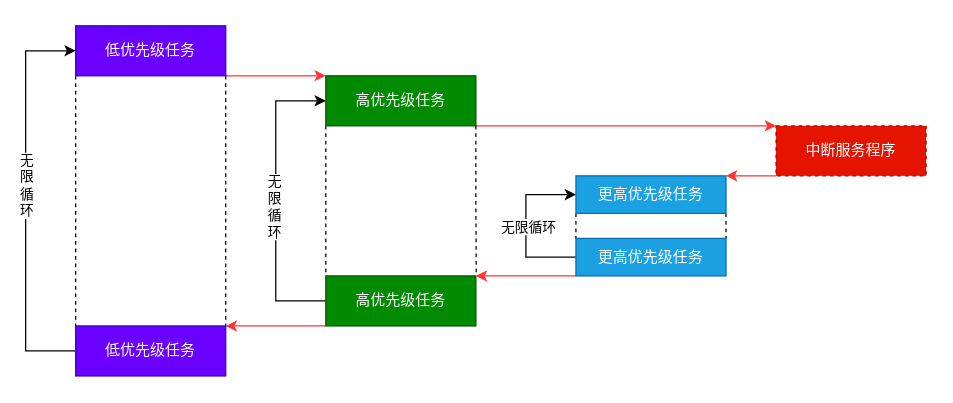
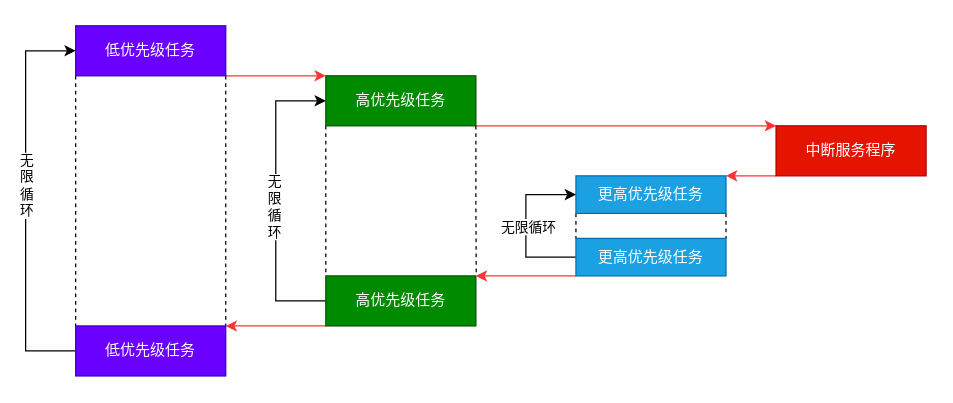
node "中断服务程序": style dashed -> solid
